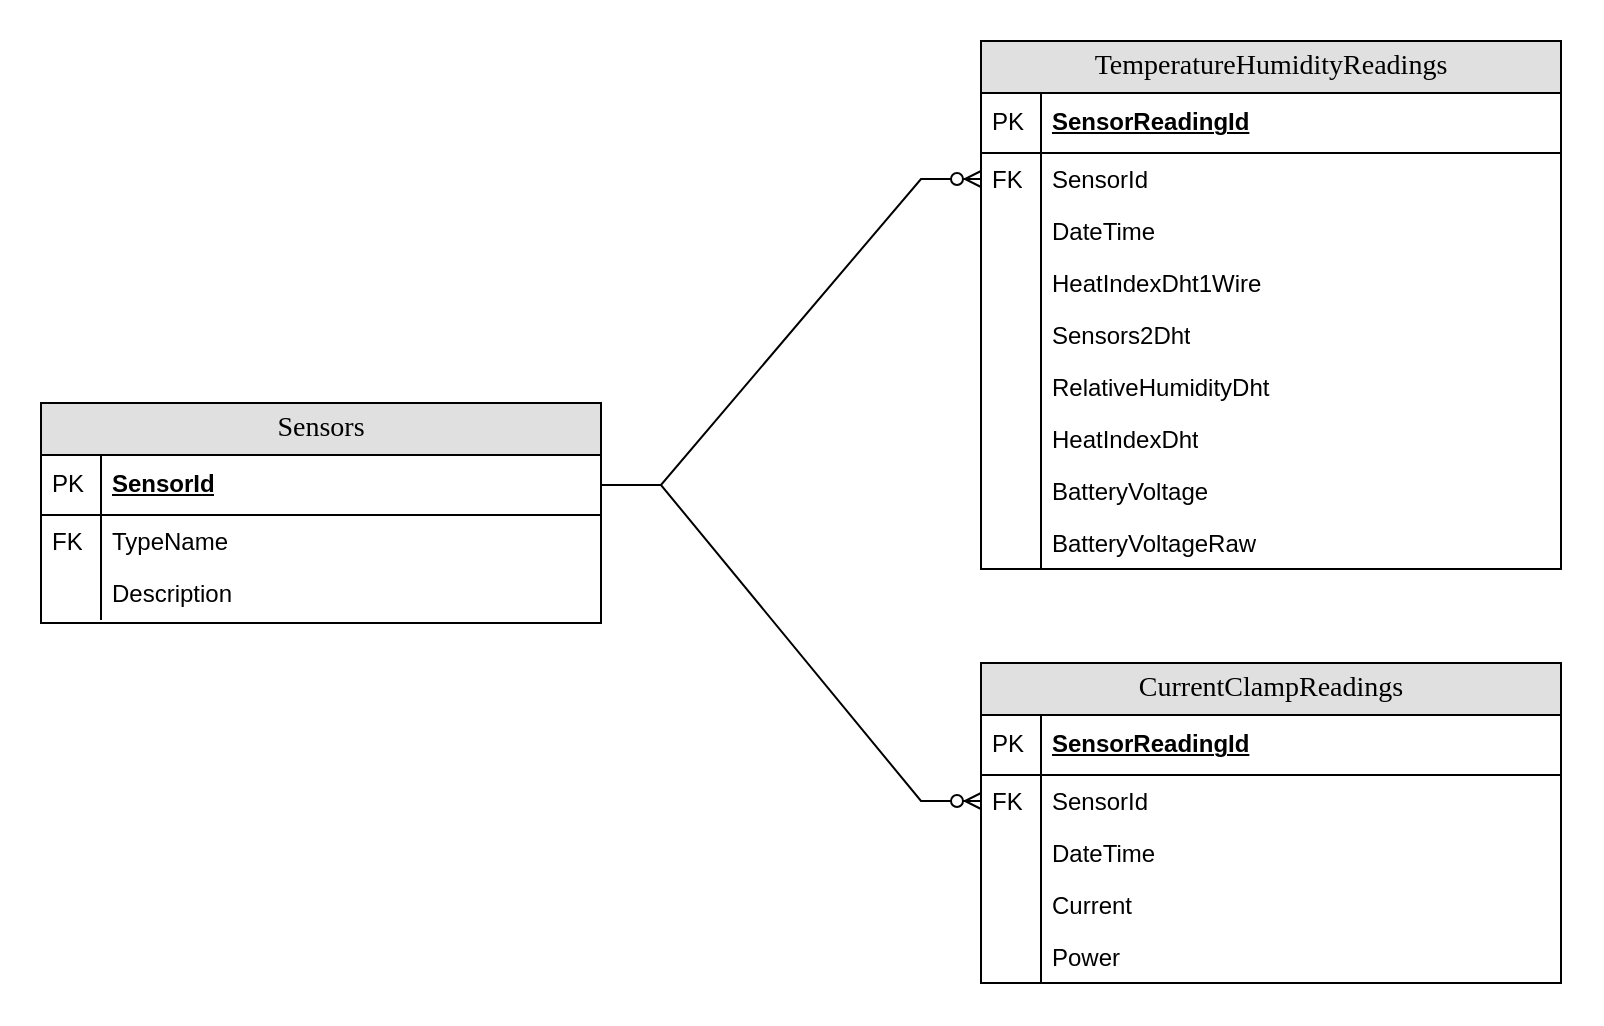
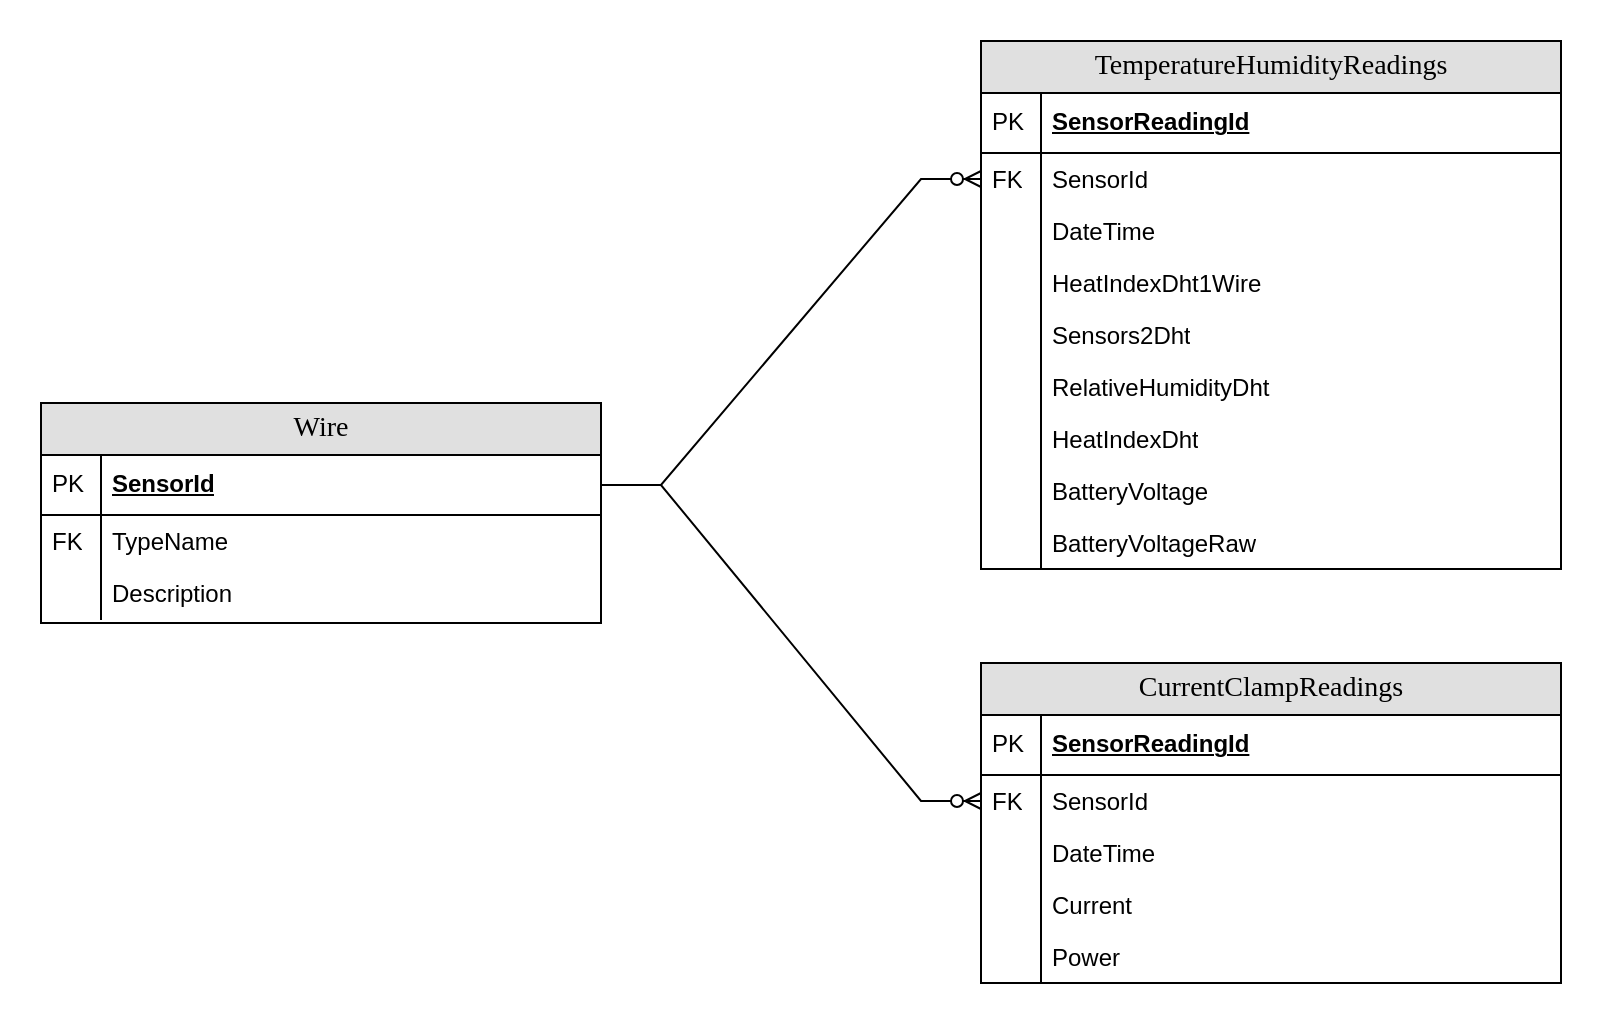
node "Sensors": label "Sensors" -> "Wire"
